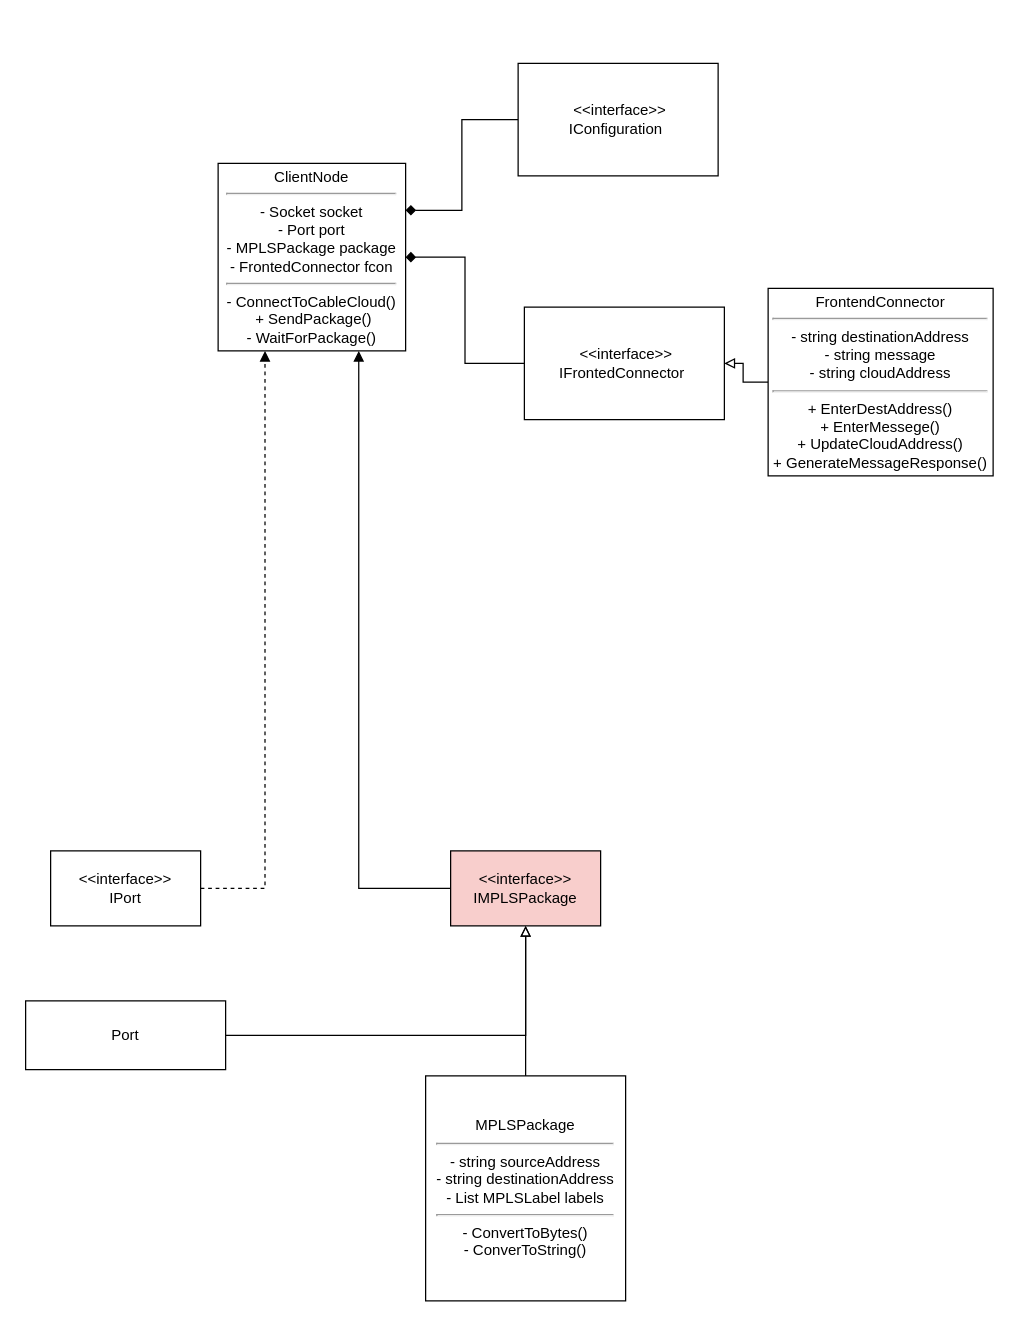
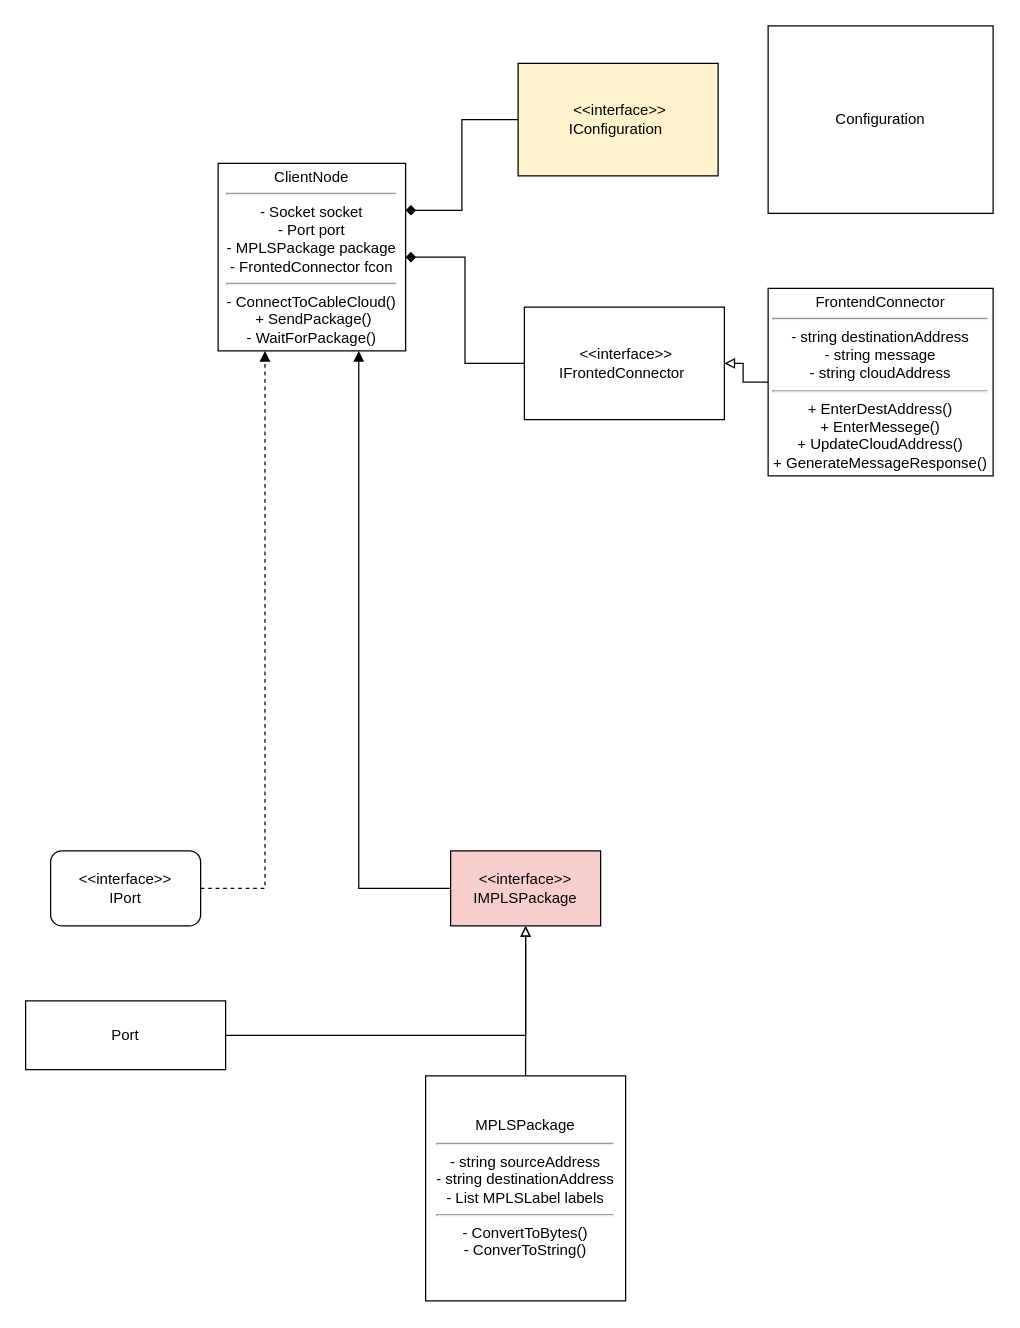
node "<<interface>> IConfiguration": fillcolor #ffffff -> #fff2cc
node "Configuration": added
node "<<interface>> IPort": shape rectangle -> rounded rectangle
